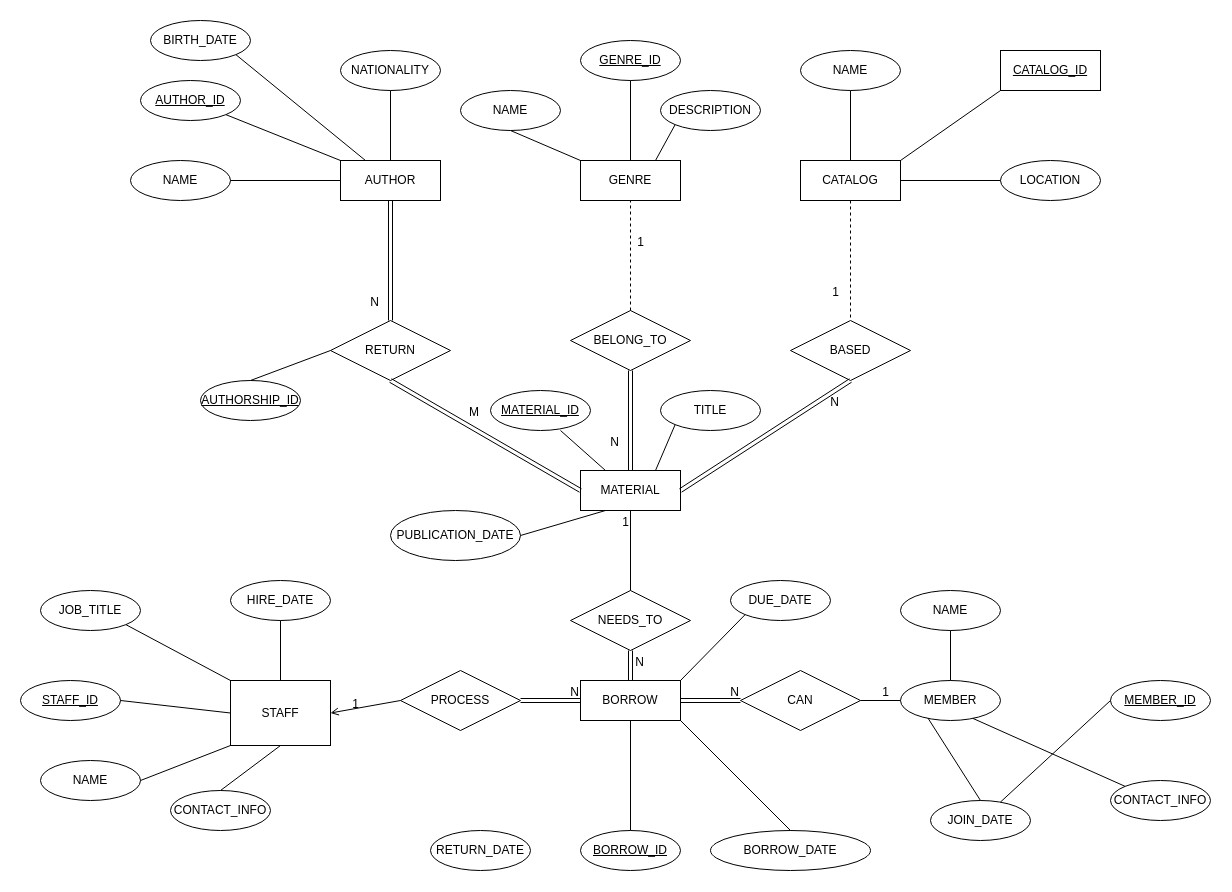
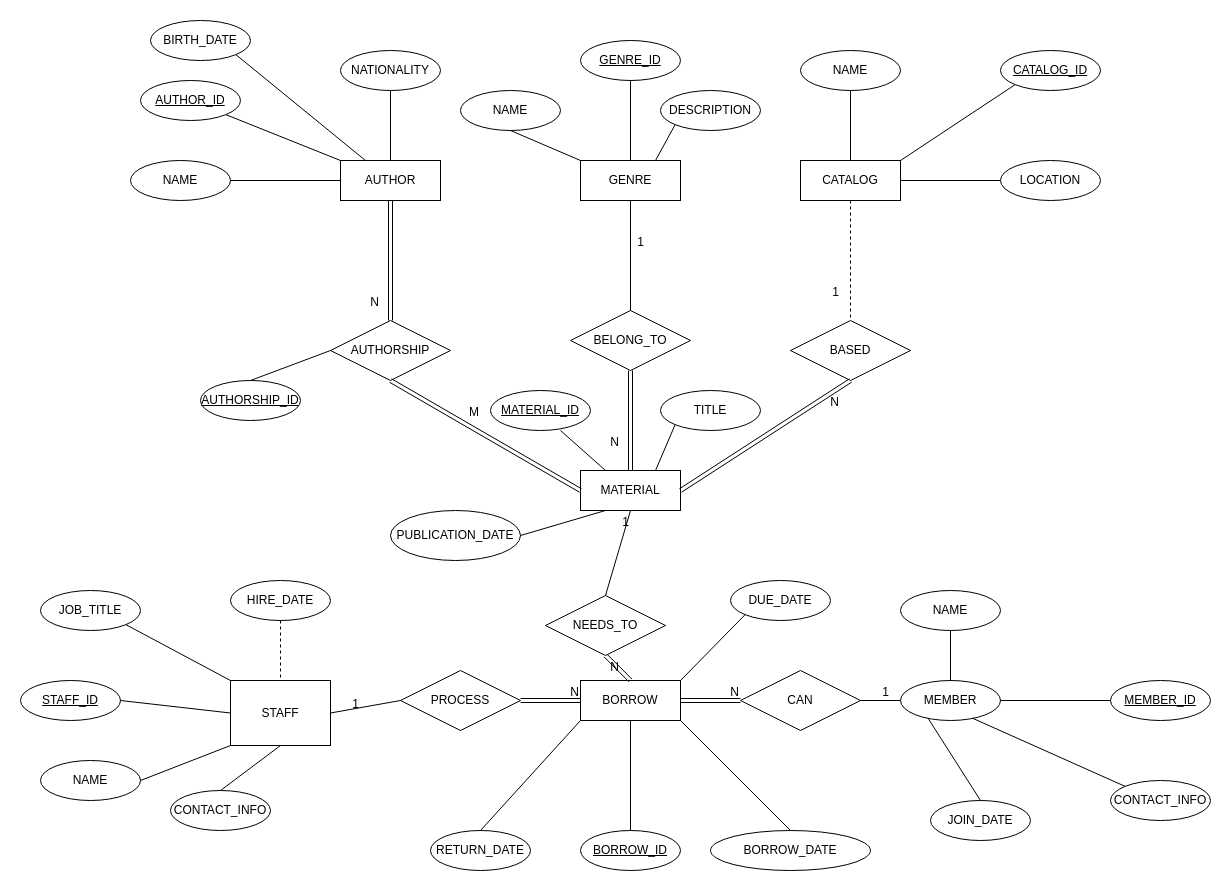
node "CATALOG_ID": shape rectangle -> ellipse
edge "GENRE" -- "BELONG_TO": style dashed -> solid
node "RETURN": label "RETURN" -> "AUTHORSHIP"
node "NEEDS_TO": moved (631, 621) -> (606, 626)
edge "HIRE_DATE" -- "STAFF": style solid -> dashed
edge "PROCESS" -> "STAFF": arrowhead open -> none
edge "MEMBER_ID" -- "JOIN_DATE": now "MEMBER_ID" -- "MEMBER"
edge "BORROW" -- "RETURN_DATE": added
